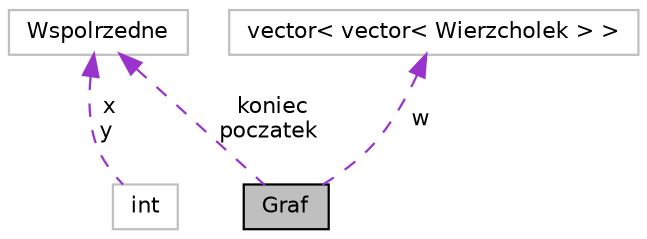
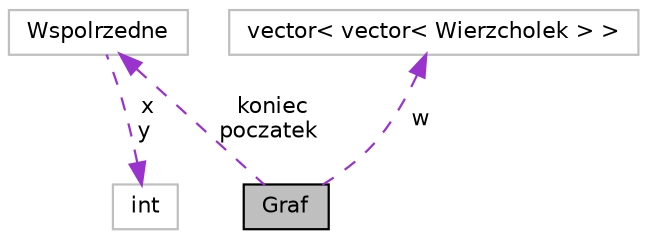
edge "int" -> "Wspolrzedne": reversed
